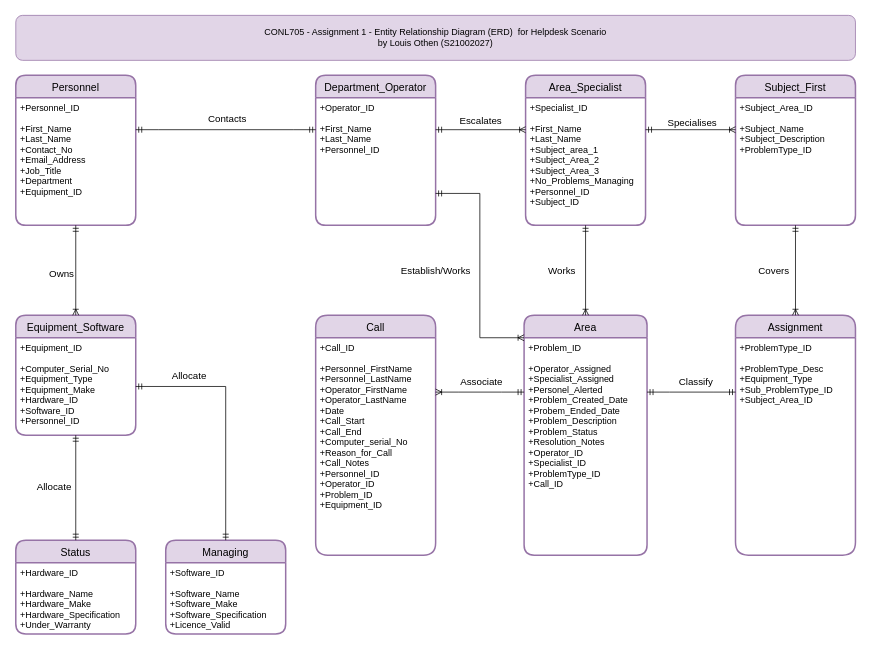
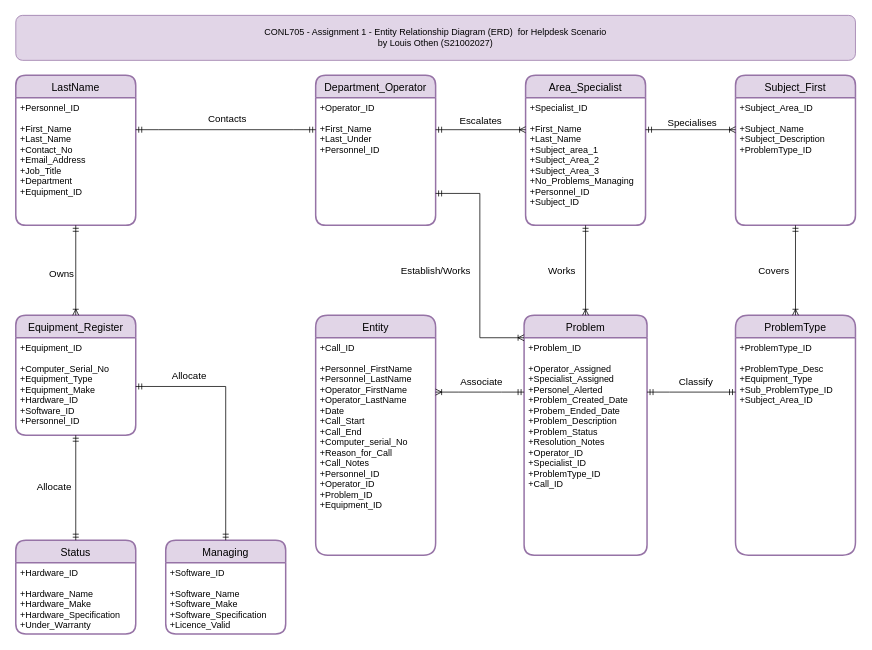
node "Personnel": label "Personnel" -> "LastName"
node "+Operator_ID +First_Name +Last_Name +Personnel_ID": label "+Operator_ID +First_Name +Last_Name +Personnel_ID" -> "+Operator_ID +First_Name +Last_Under +Personnel_ID"
node "Equipment_Software": label "Equipment_Software" -> "Equipment_Register"
node "Call": label "Call" -> "Entity"
node "Area": label "Area" -> "Problem"
node "Assignment": label "Assignment" -> "ProblemType"
